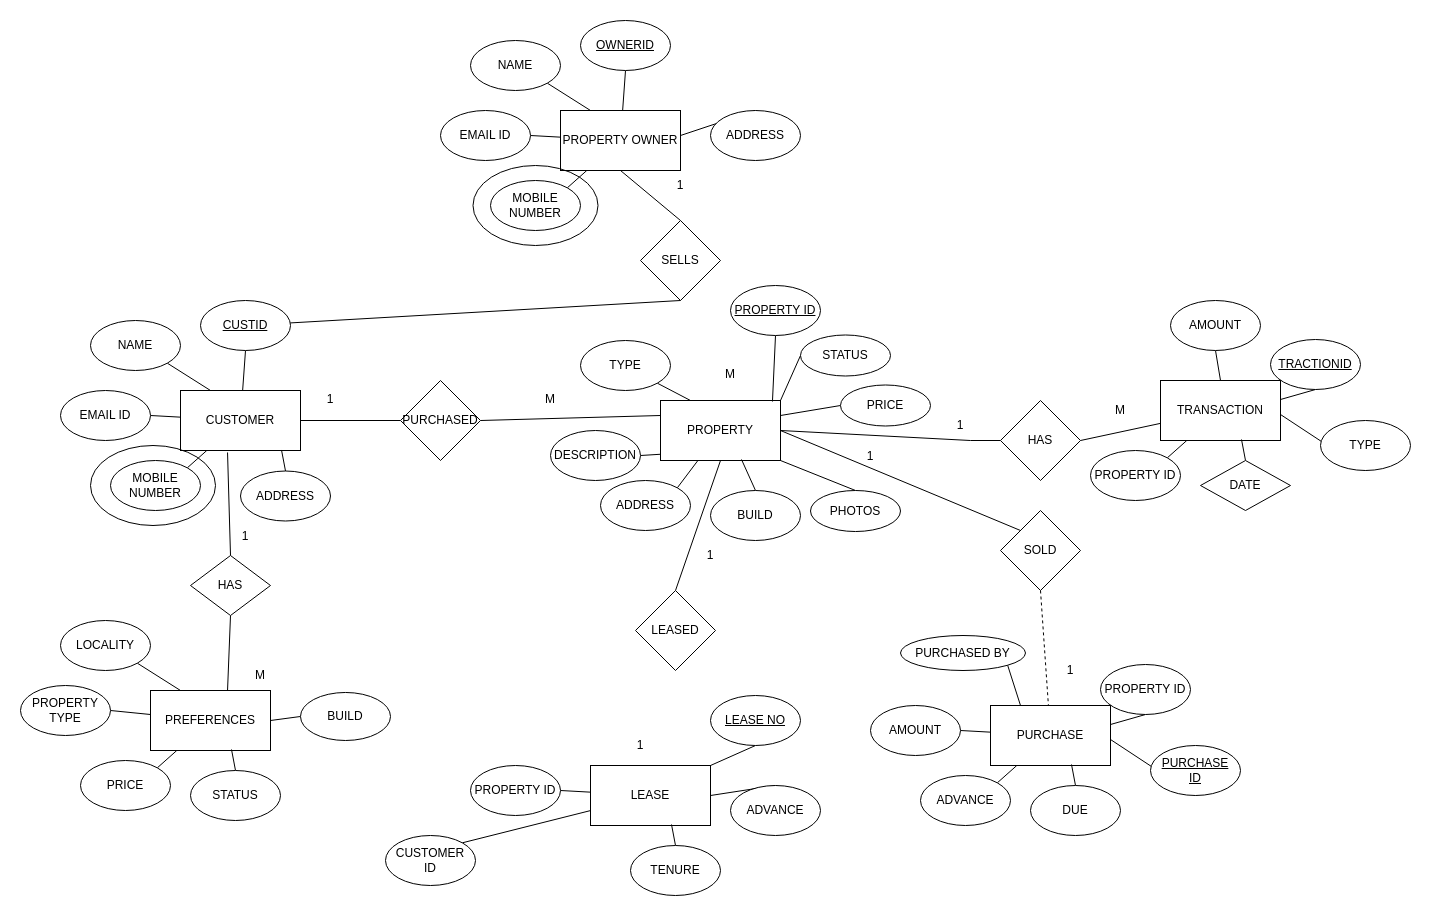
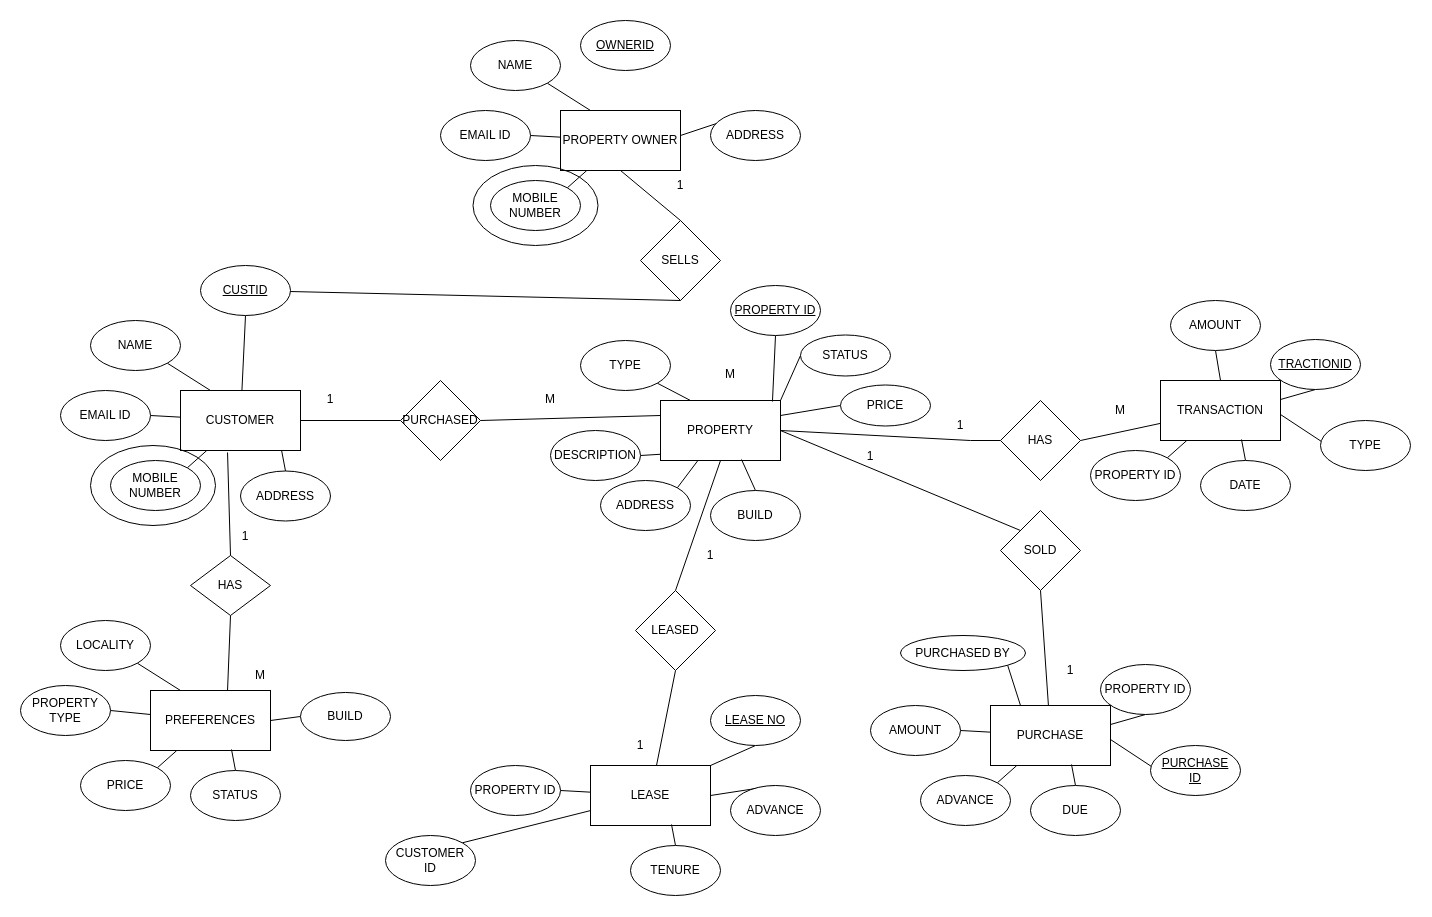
edge "OWNERID" -- "PROPERTY OWNER": removed
node "CUSTID": moved (246, 326) -> (246, 291)
edge "PROPERTY" -- "PHOTOS": removed
node "DATE": shape diamond -> ellipse
node "PHOTOS": removed
edge "SOLD" -- "PURCHASE": style dashed -> solid
edge "LEASED" -- "LEASE": added
